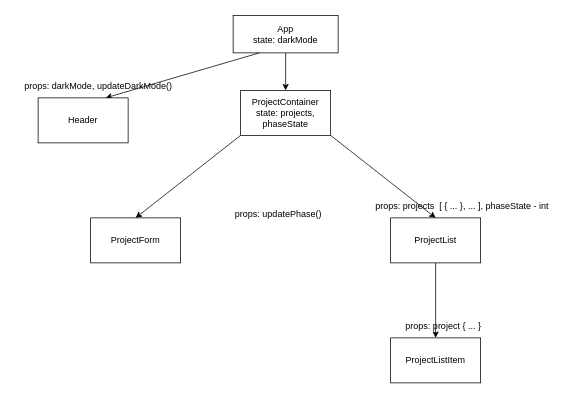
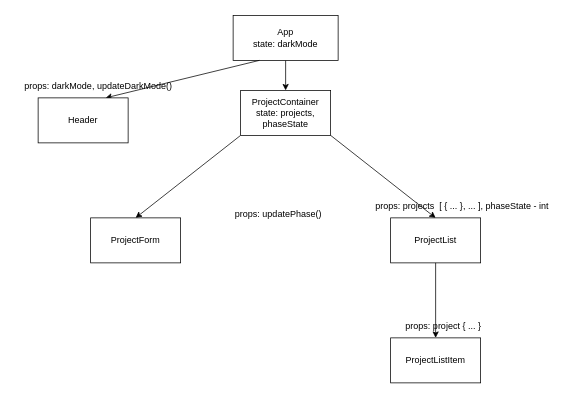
node "App state: darkMode": size 105x38 -> 105x45
